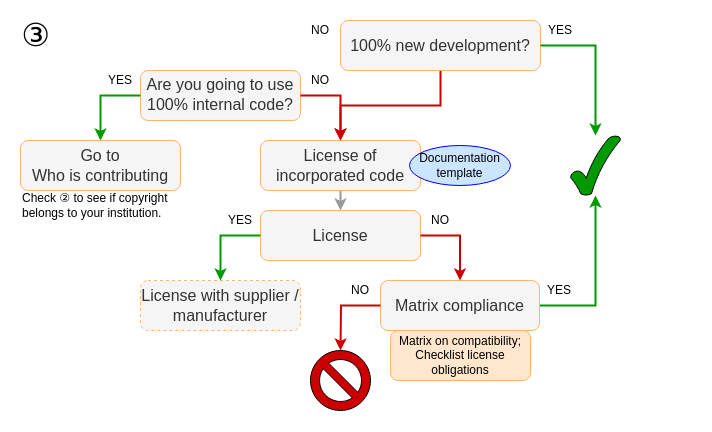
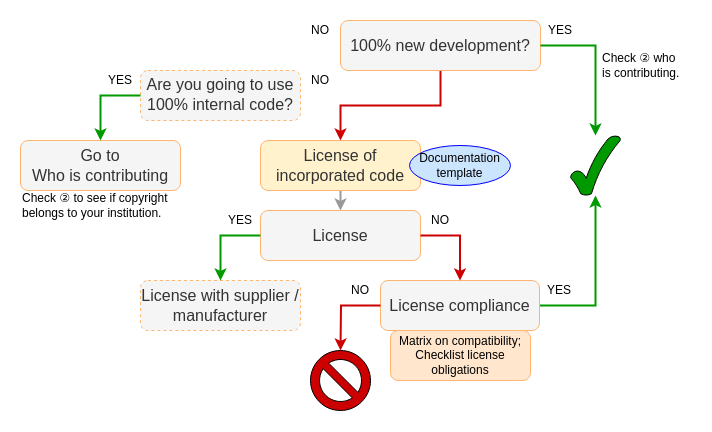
node "③": removed
node "Check ② who is contributing.": added
node "Are you going to use 100% internal code?": style solid -> dashed
edge "Are you going to use 100% internal code?" -> "License of incorporated code": removed
node "License of incorporated code": fillcolor #f5f5f5 -> #fff2cc
node "Matrix compliance": label "Matrix compliance" -> "License compliance"
